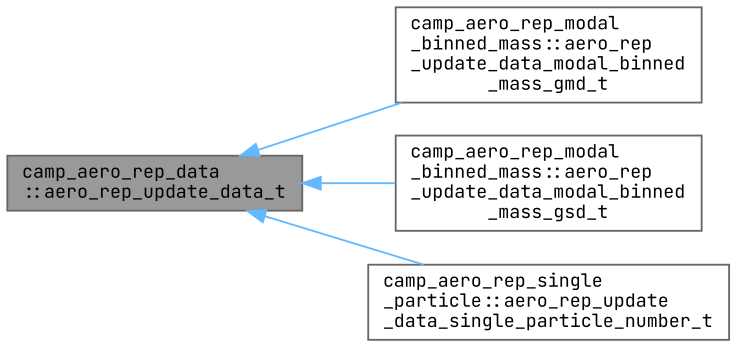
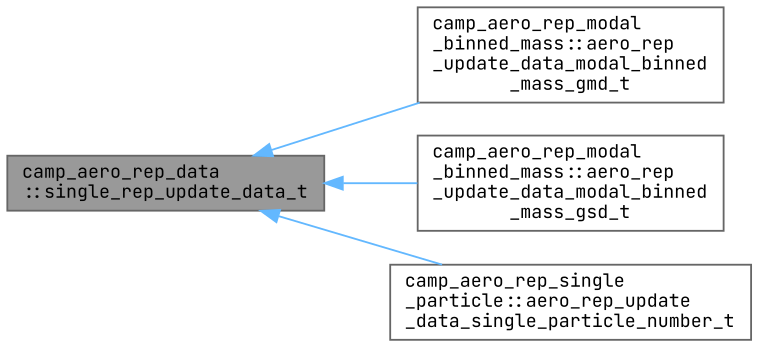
node "camp_aero_rep_data ::aero_rep_update_data_t": label "camp_aero_rep_data ::aero_rep_update_data_t" -> "camp_aero_rep_data ::single_rep_update_data_t"
